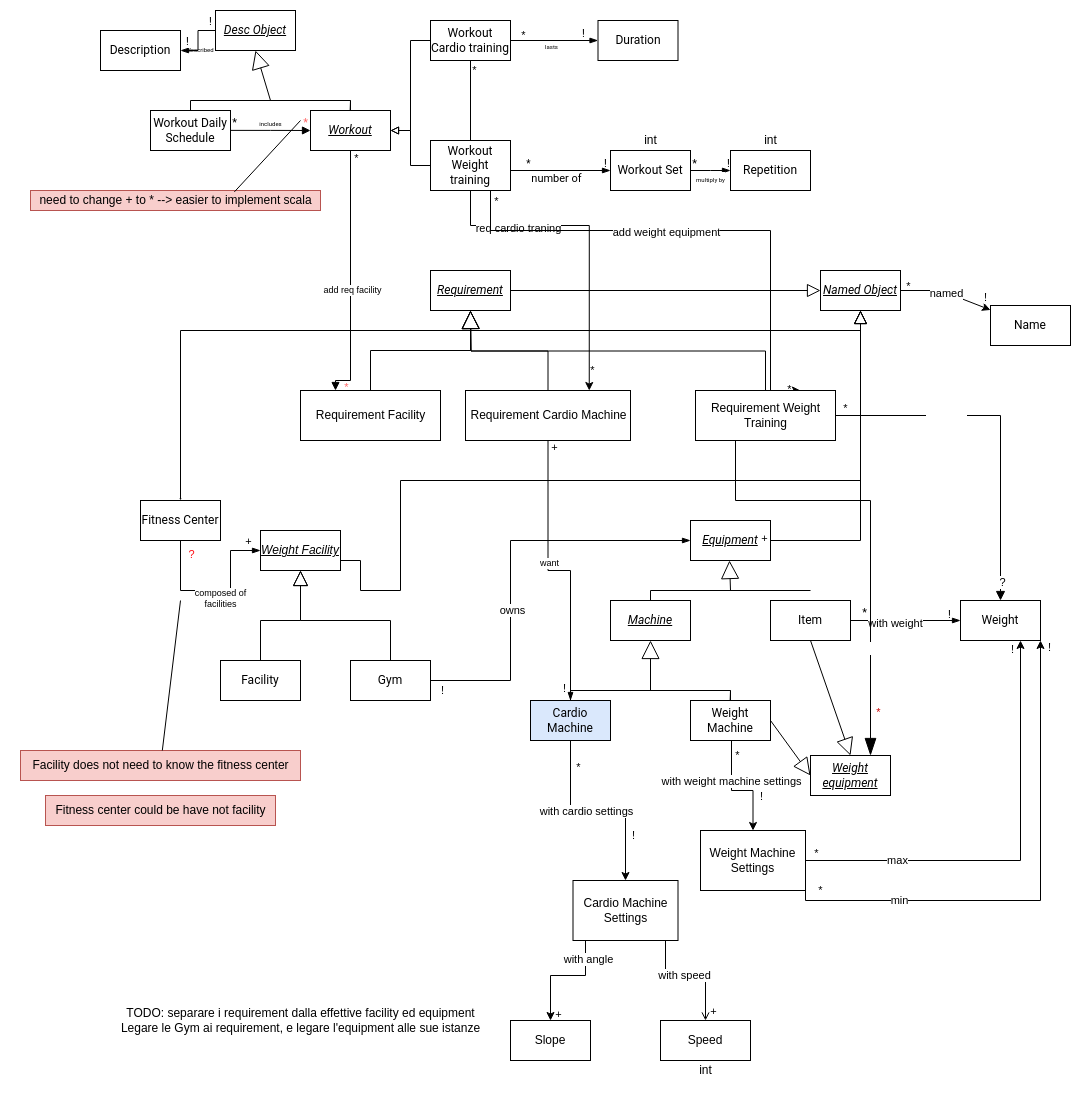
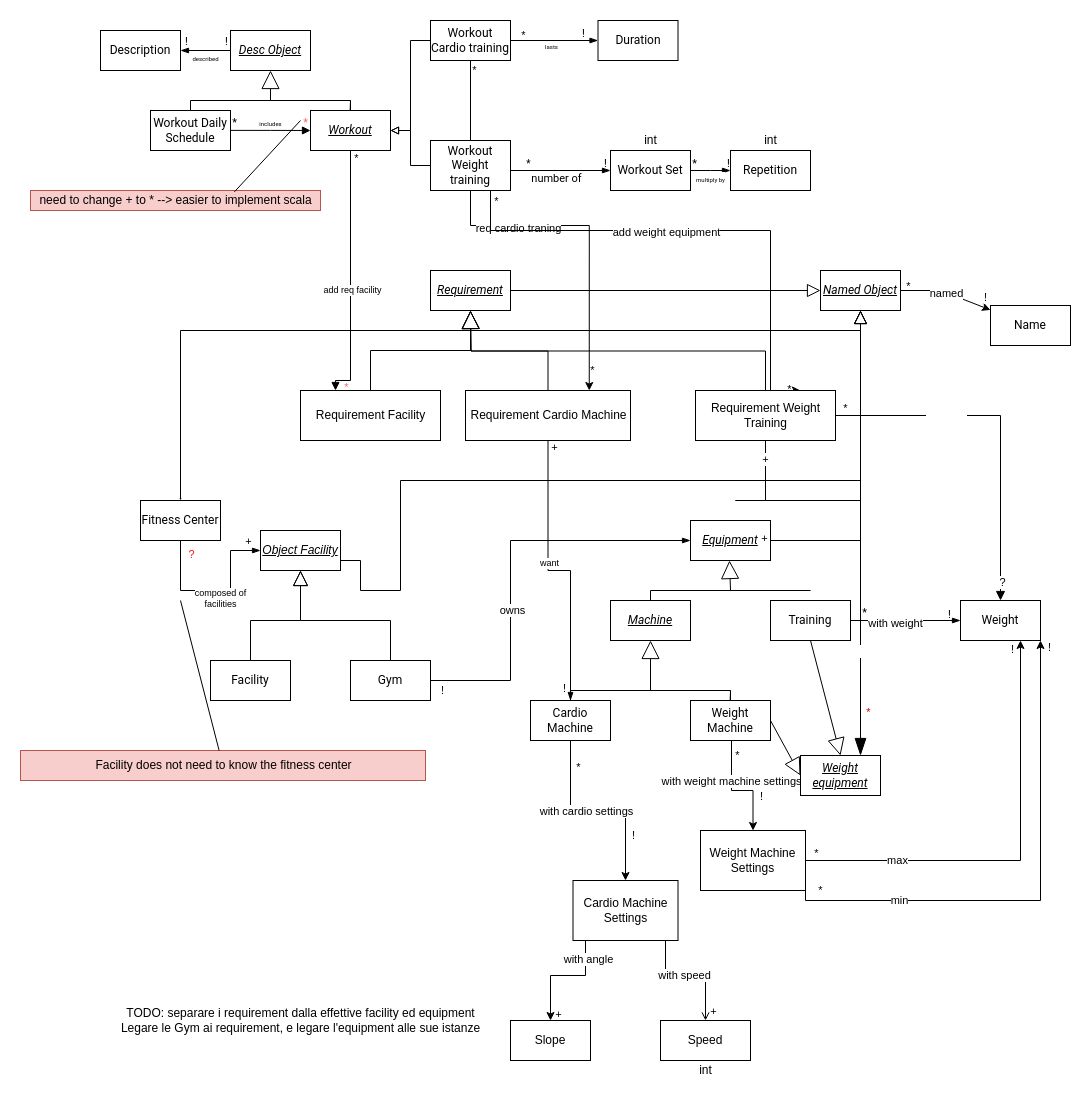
node "Desc Object": moved (256, 31) -> (271, 51)
node "Weight Facility": label "Weight Facility" -> "Object Facility"
node "Item": label "Item" -> "Training"
node "Facility": moved (261, 681) -> (251, 681)
node "Cardio Machine": fillcolor #dae8fc -> #ffffff
node "Facility does not need to know the fitness center": size 280x30 -> 405x30
node "Weight equipment": moved (851, 776) -> (841, 776)
node "Fitness center could be have not facility": removed
